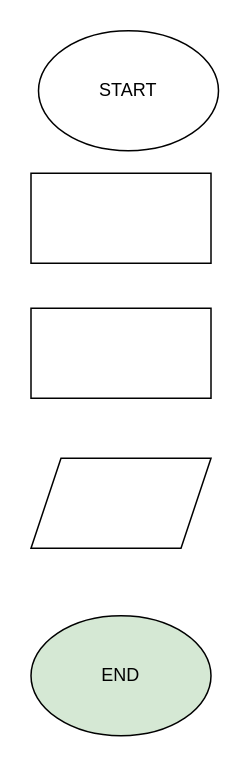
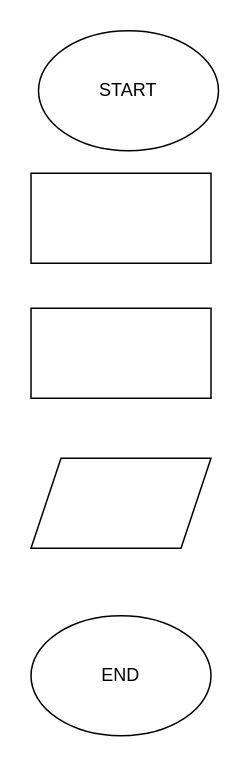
node "END": fillcolor #d5e8d4 -> #ffffff
